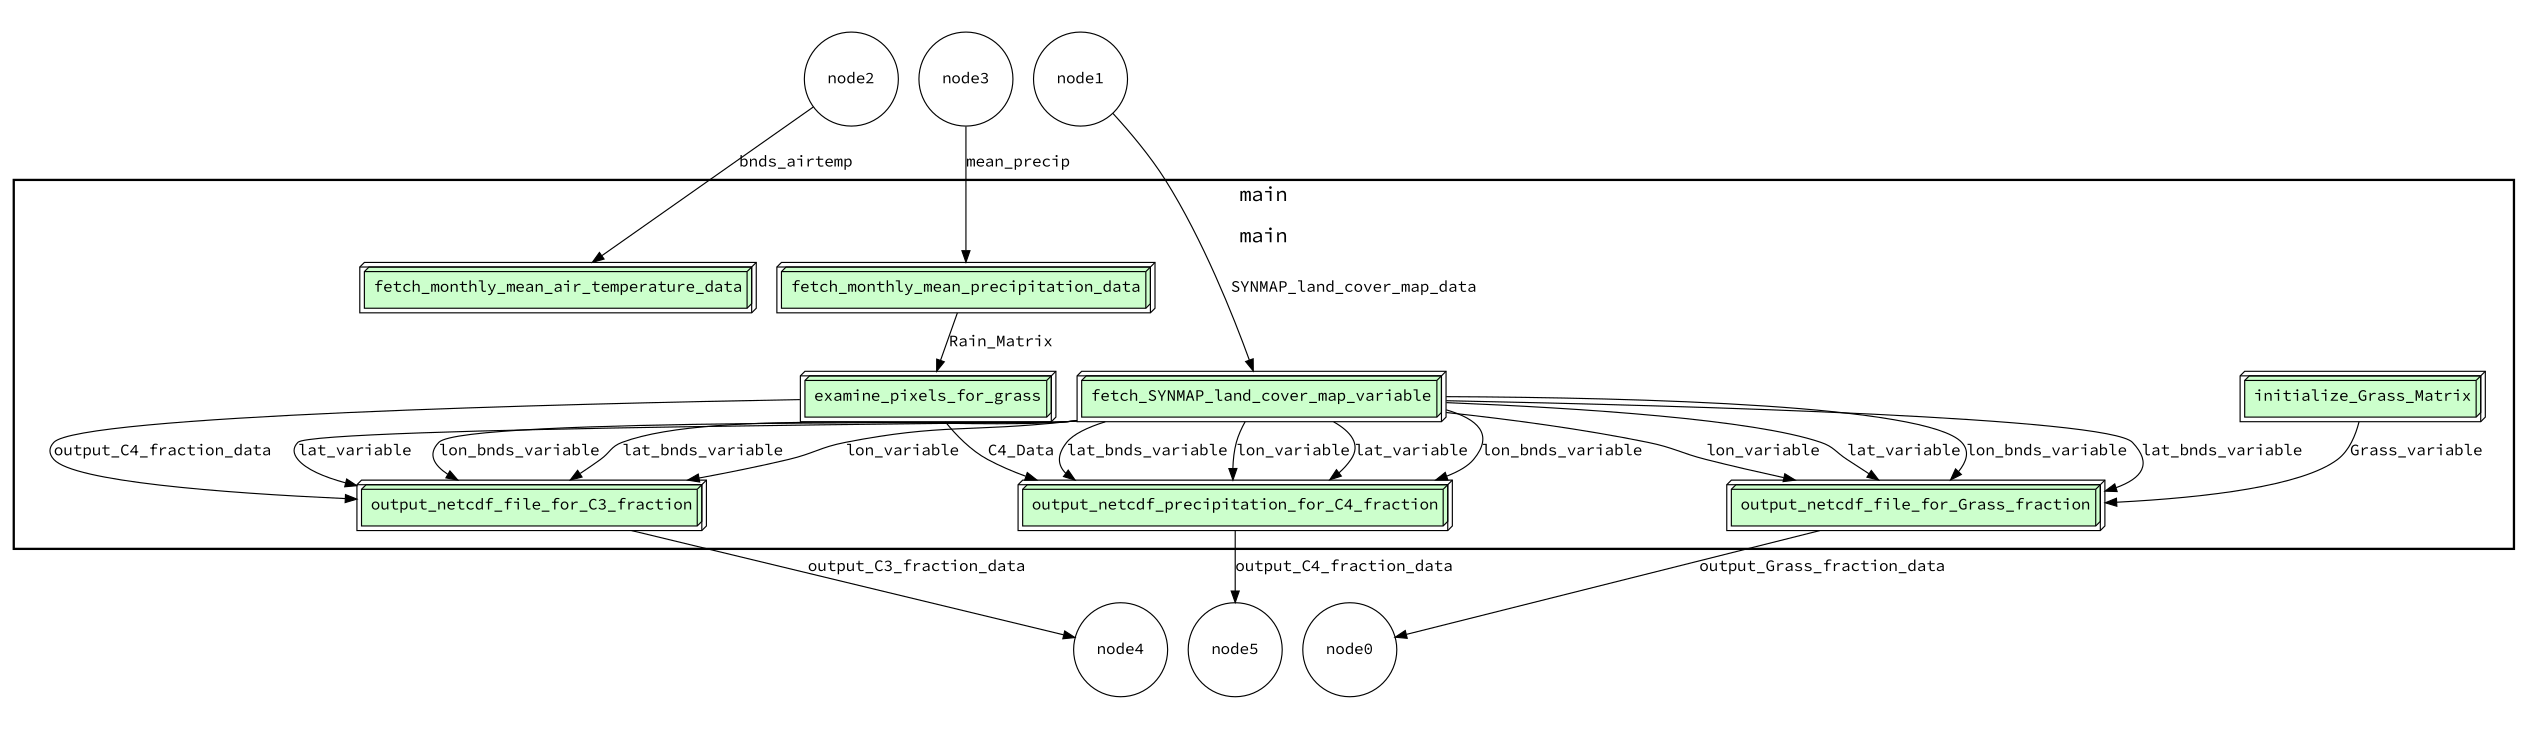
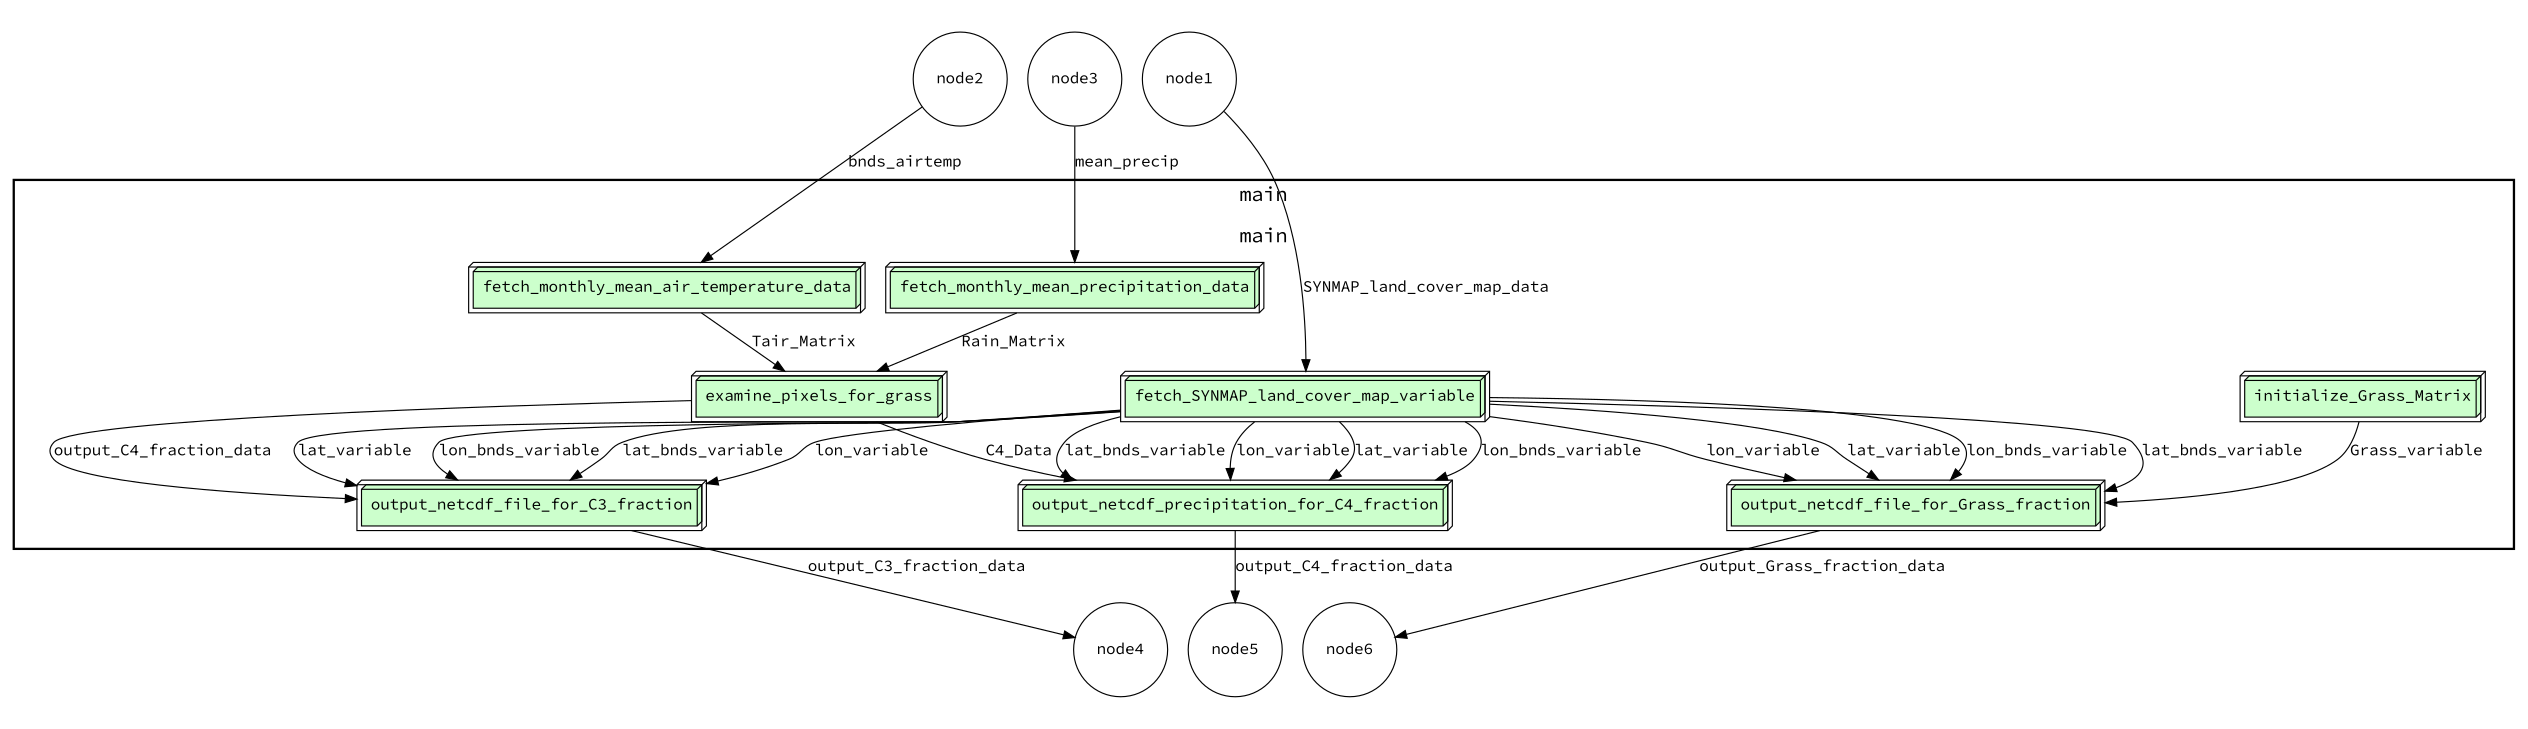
edge "fetch_monthly_mean_air_temperature_data" -> "examine_pixels_for_grass": added, label "Tair_Matrix"
node "node0": label "node0" -> "node6"
